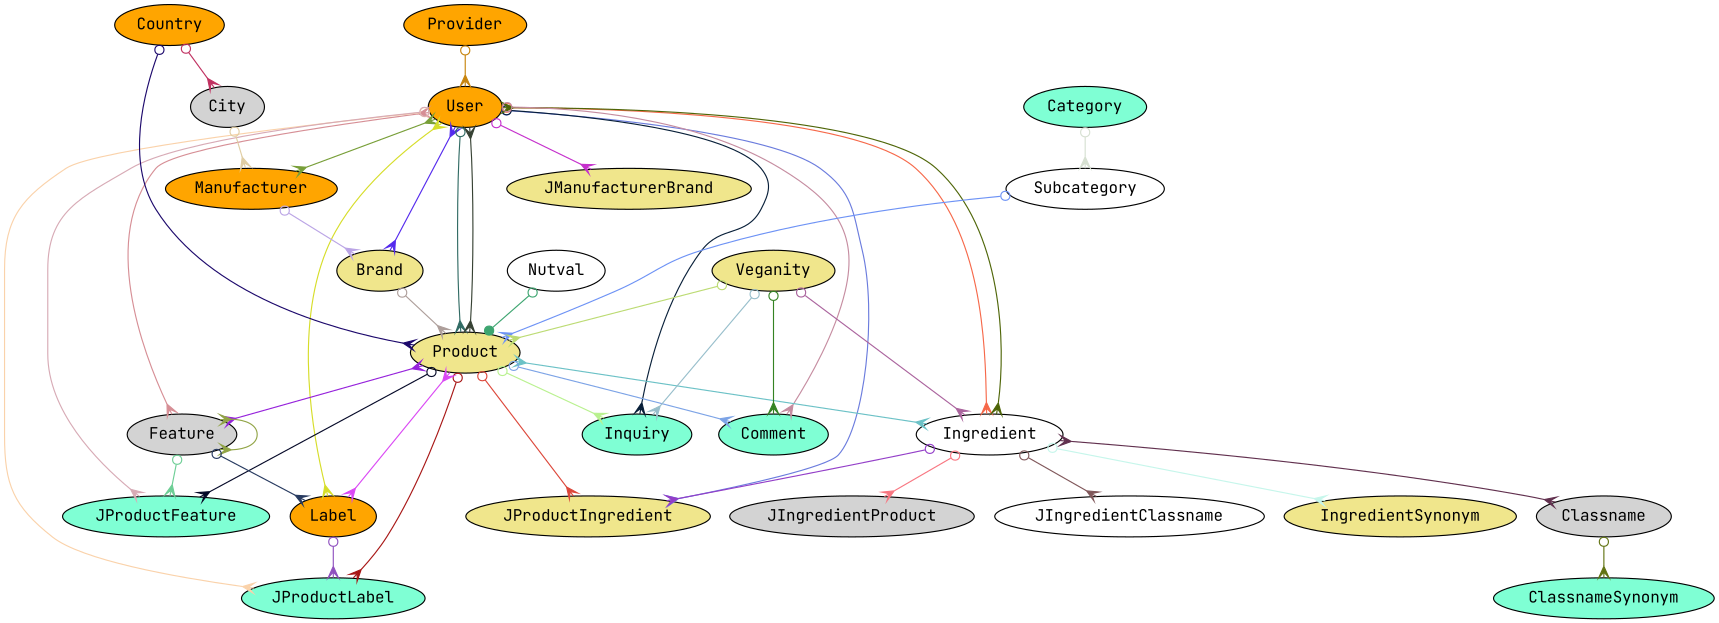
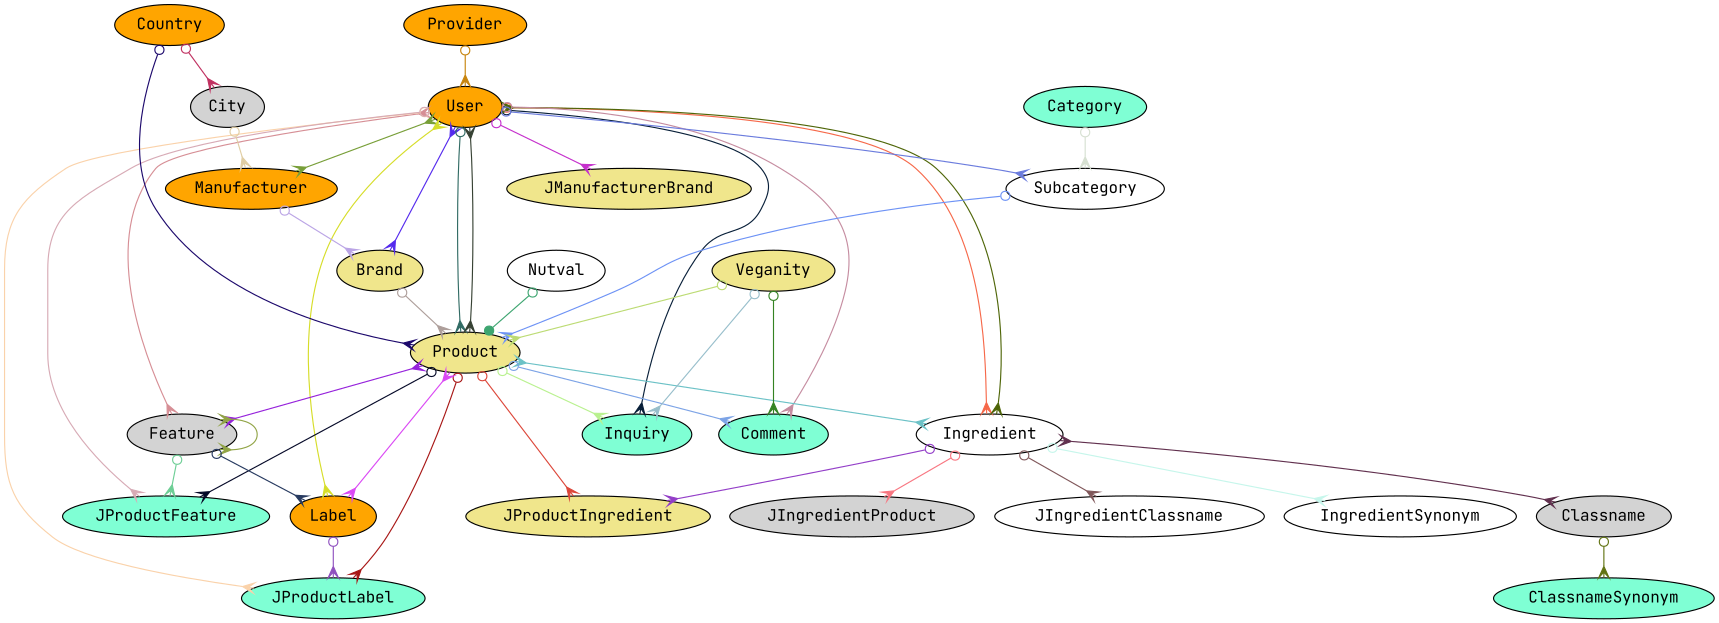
edge "User" -- "JProductIngredient": now "User" -- "Subcategory"
edge "Veganity" -- "Ingredient": removed
node "IngredientSynonym": fillcolor khaki -> white
